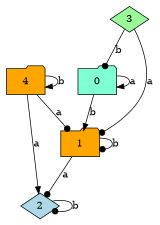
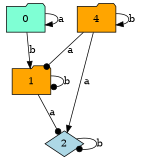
node "3": removed
